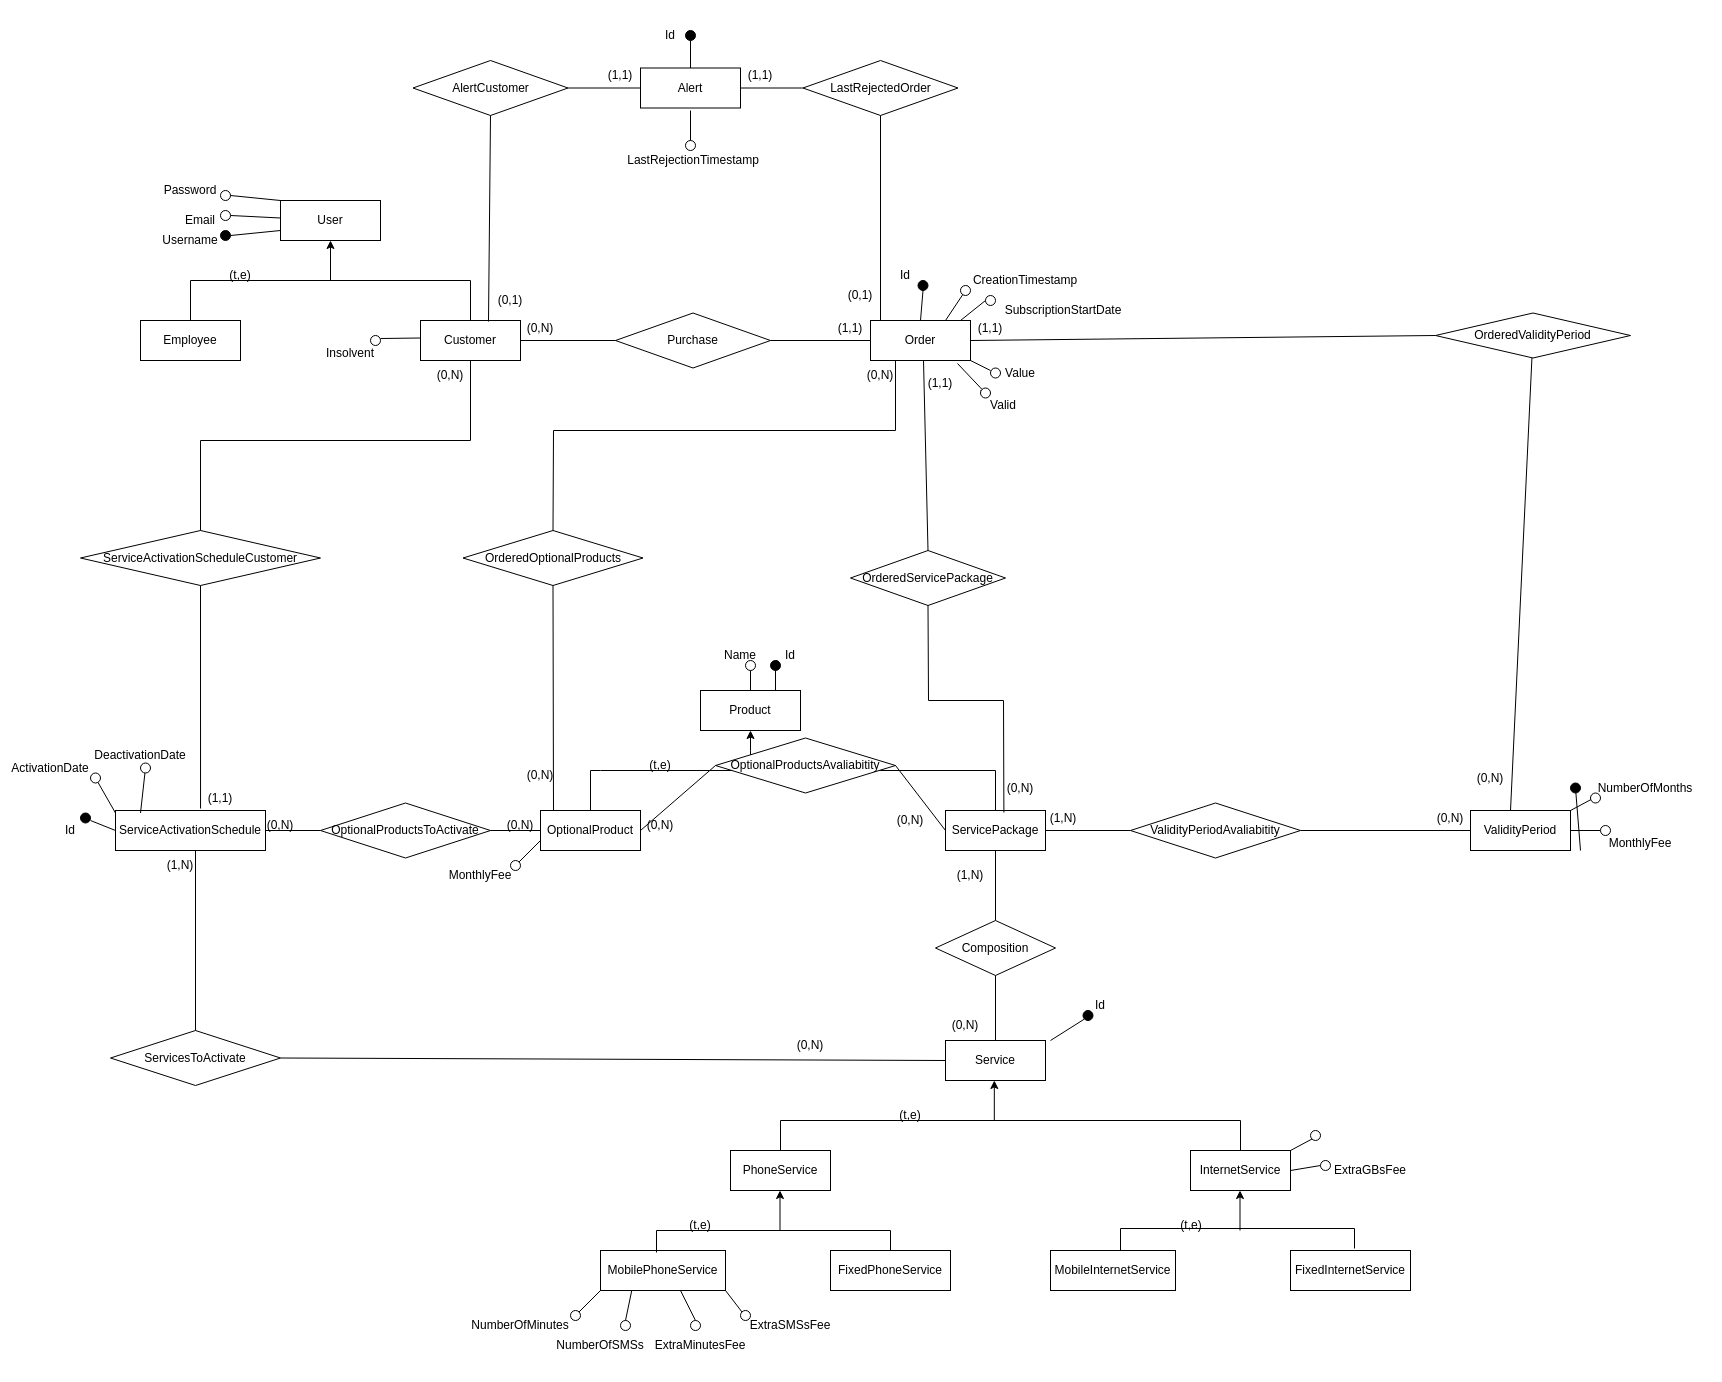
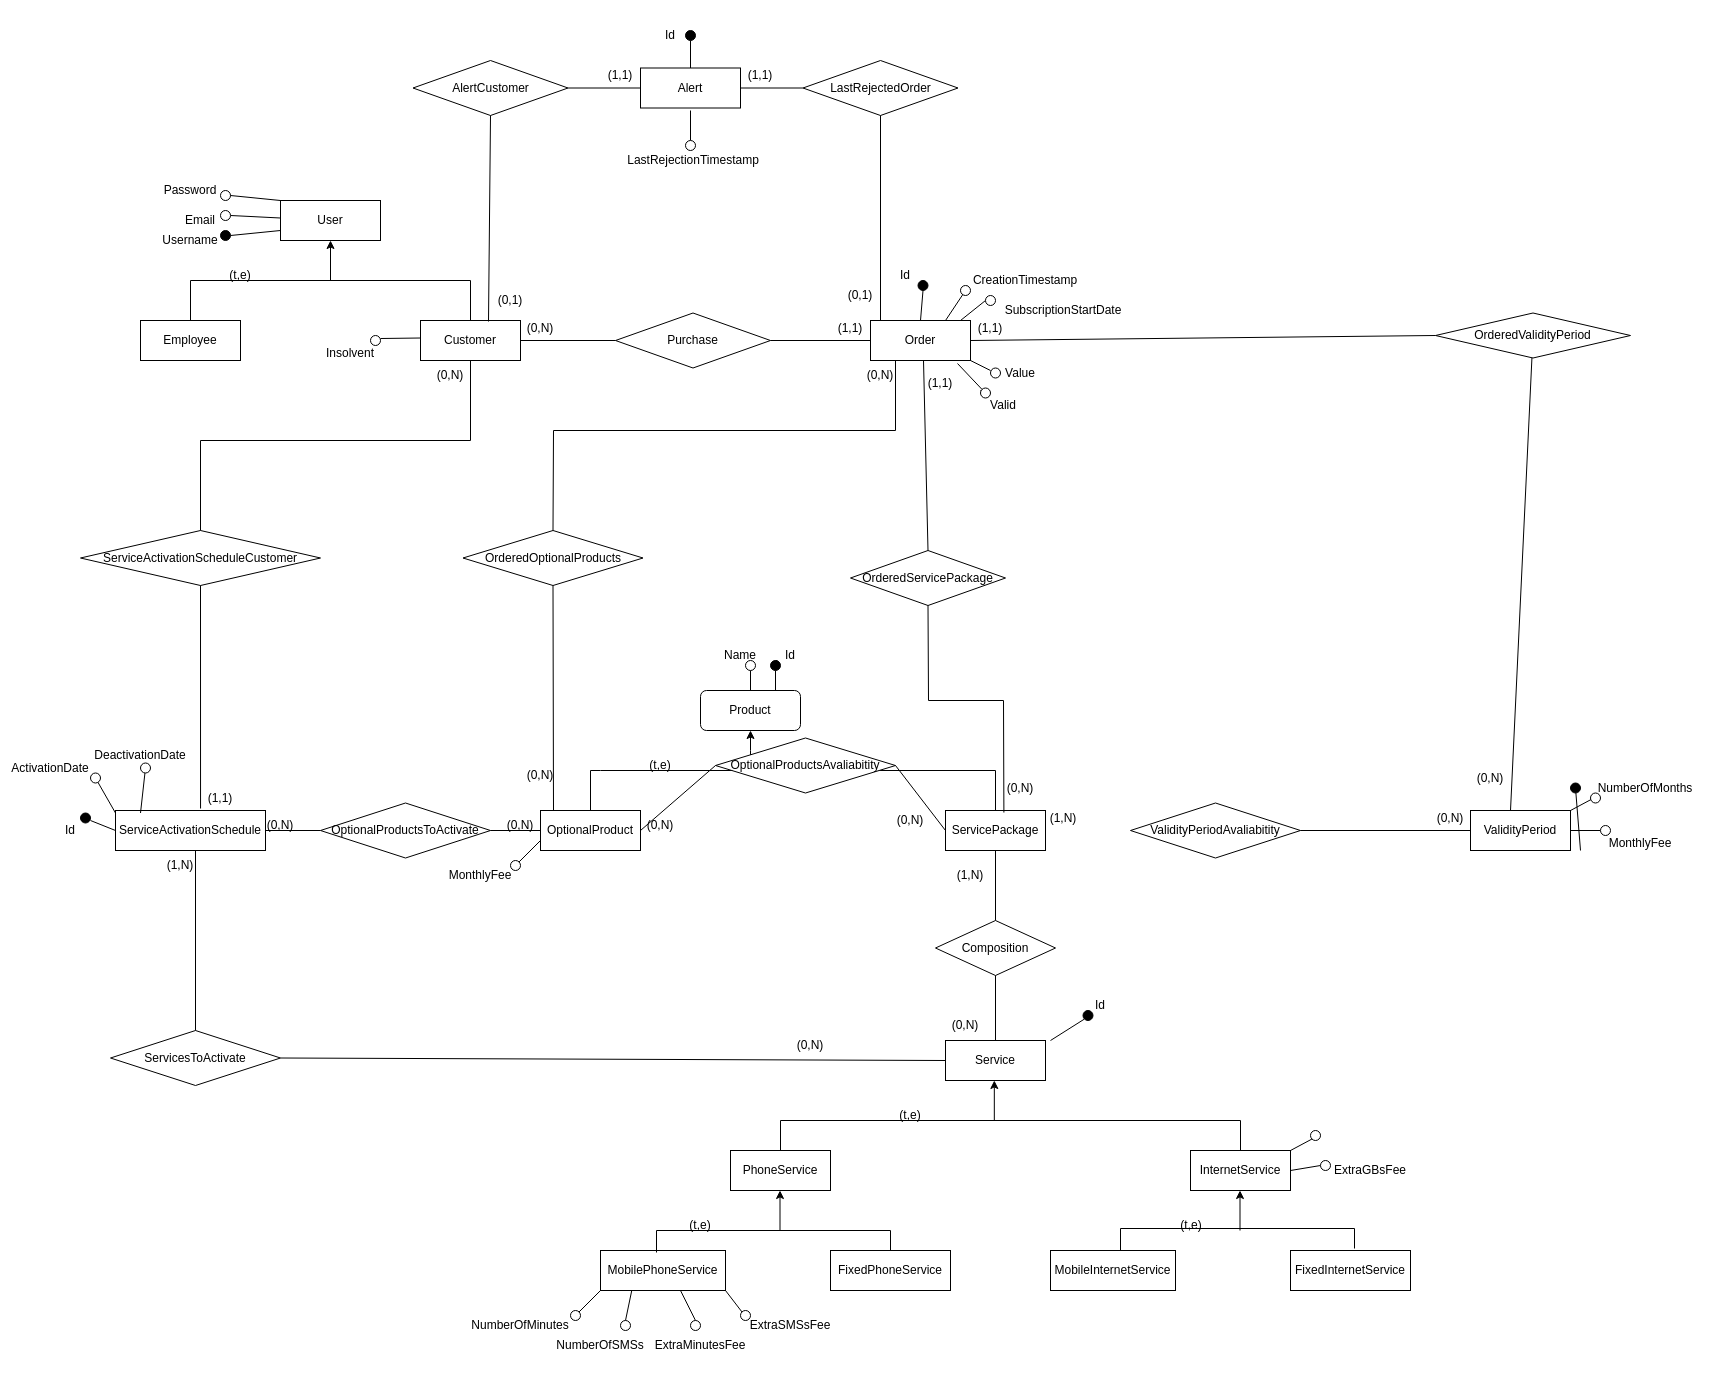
node "Product": shape rectangle -> rounded rectangle
edge "ServicePackage" -- "ValidityPeriodAvaliabitity": removed
